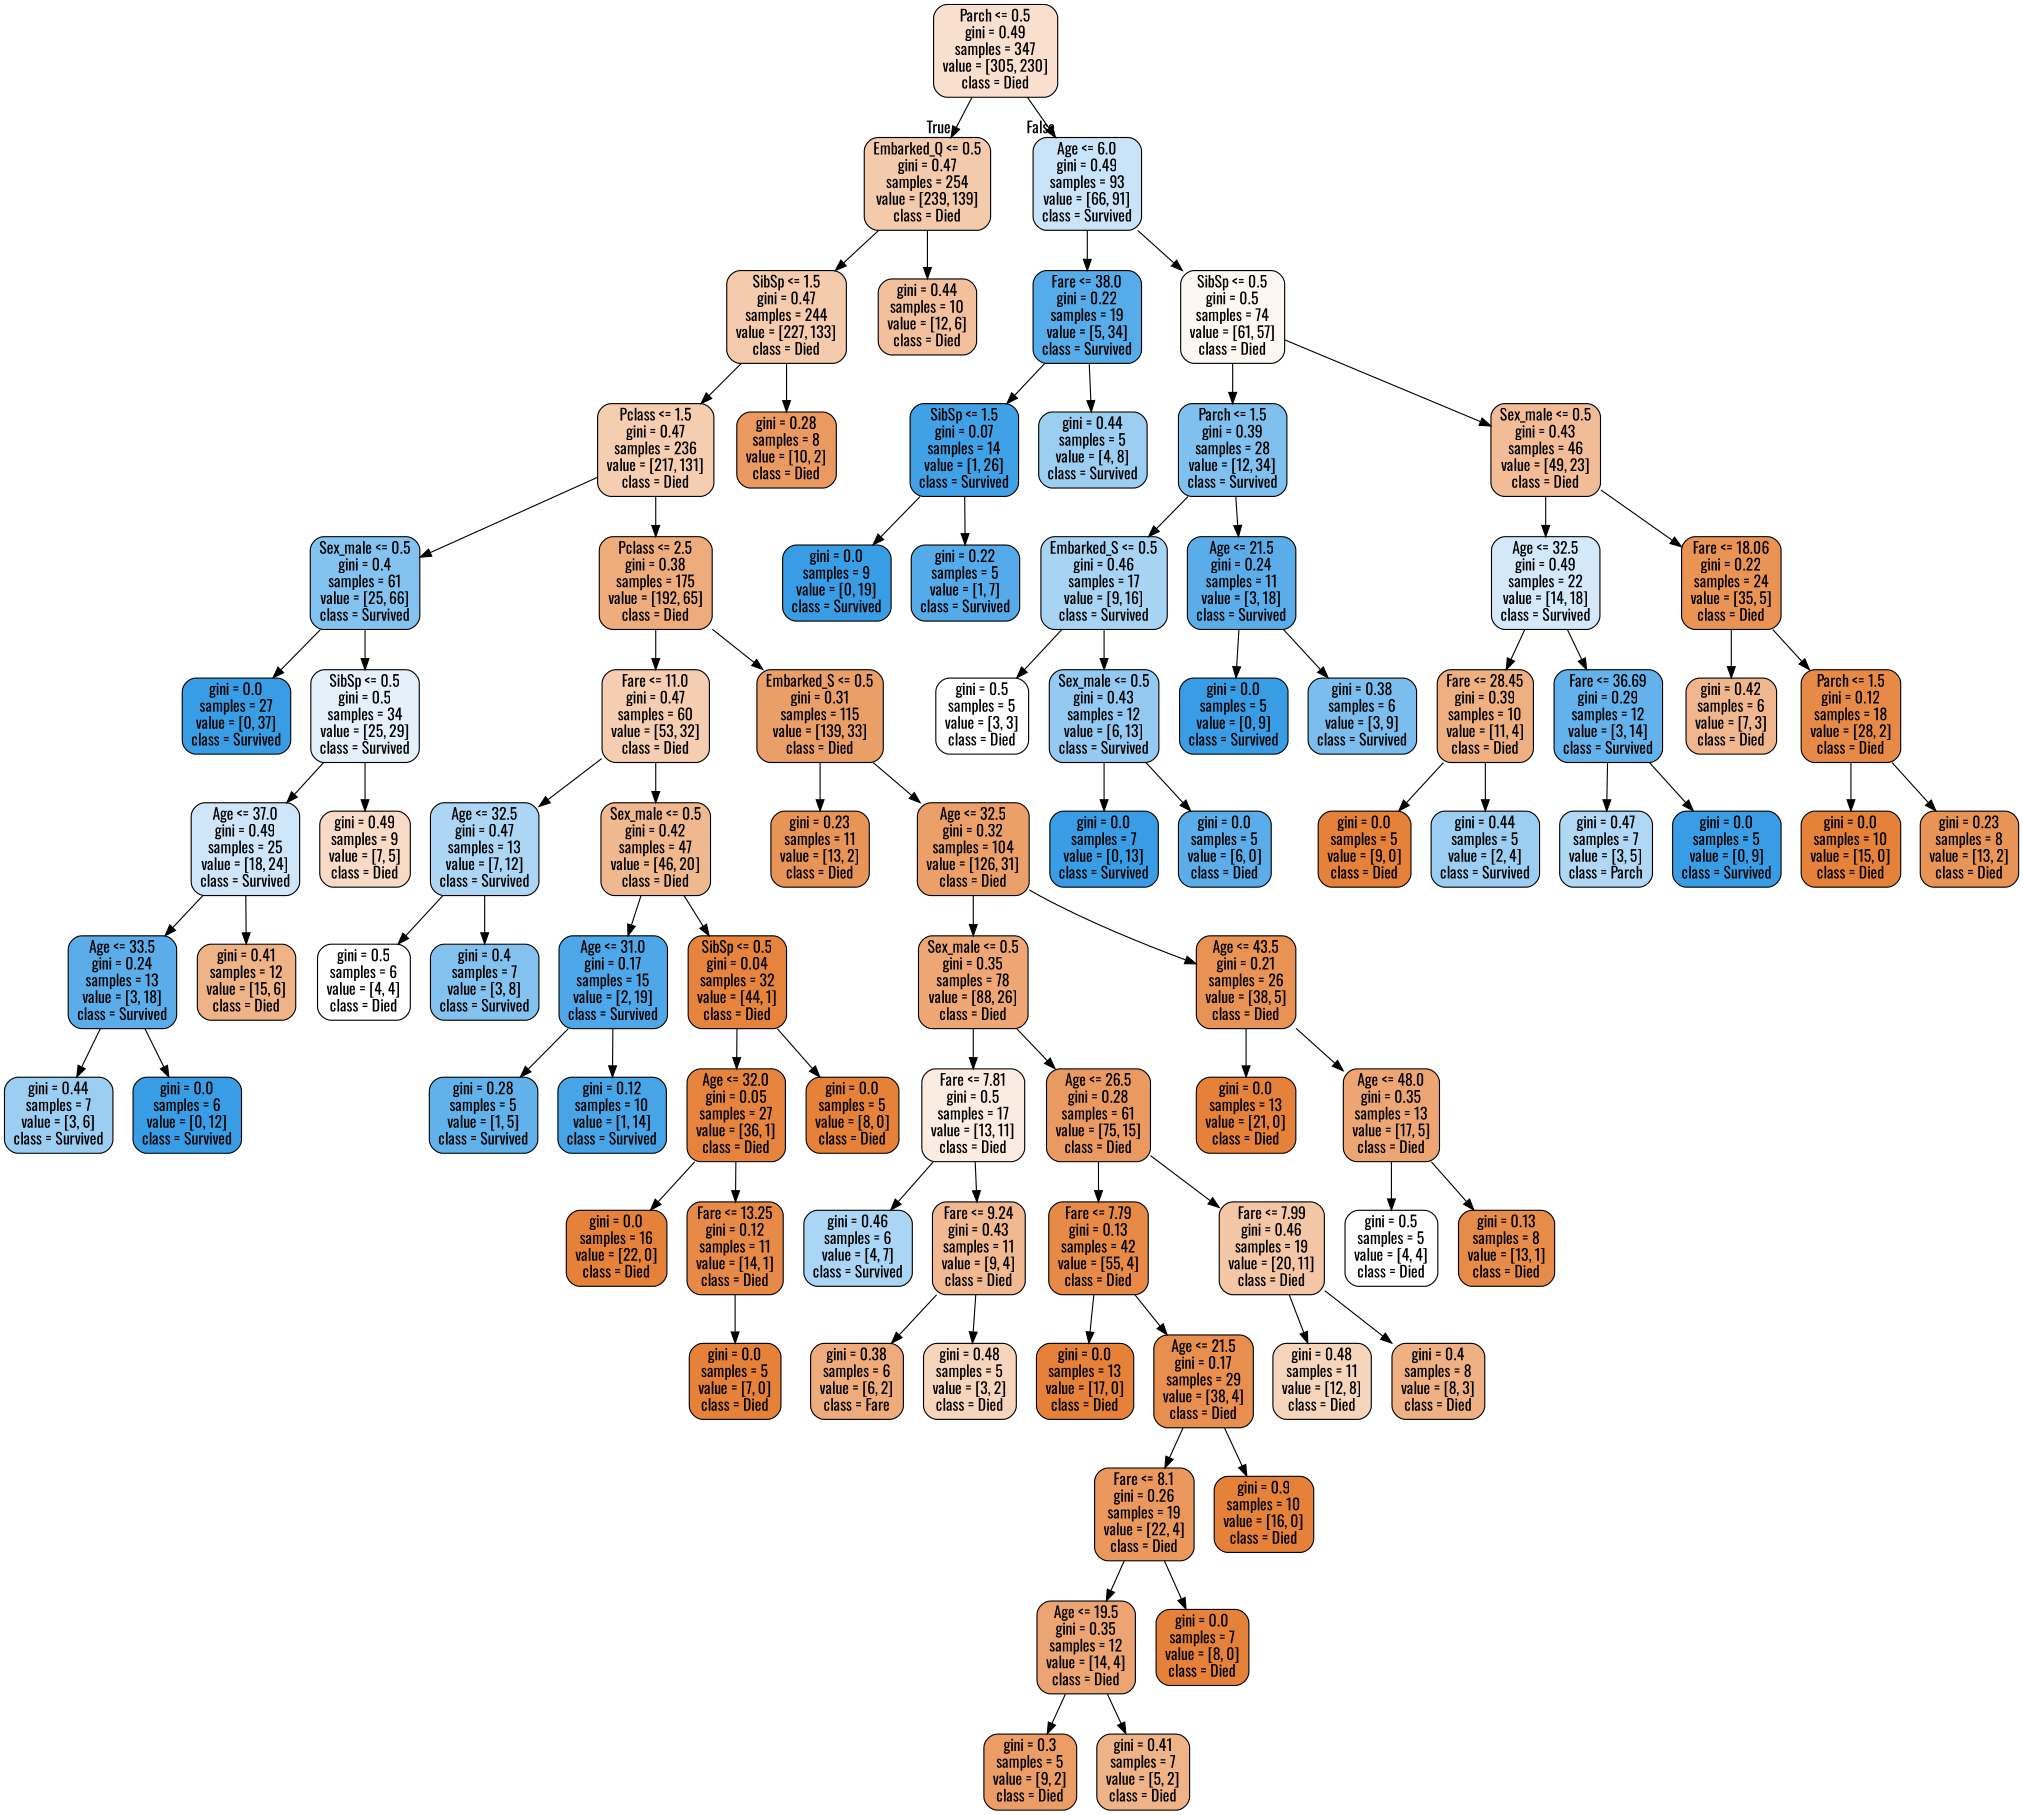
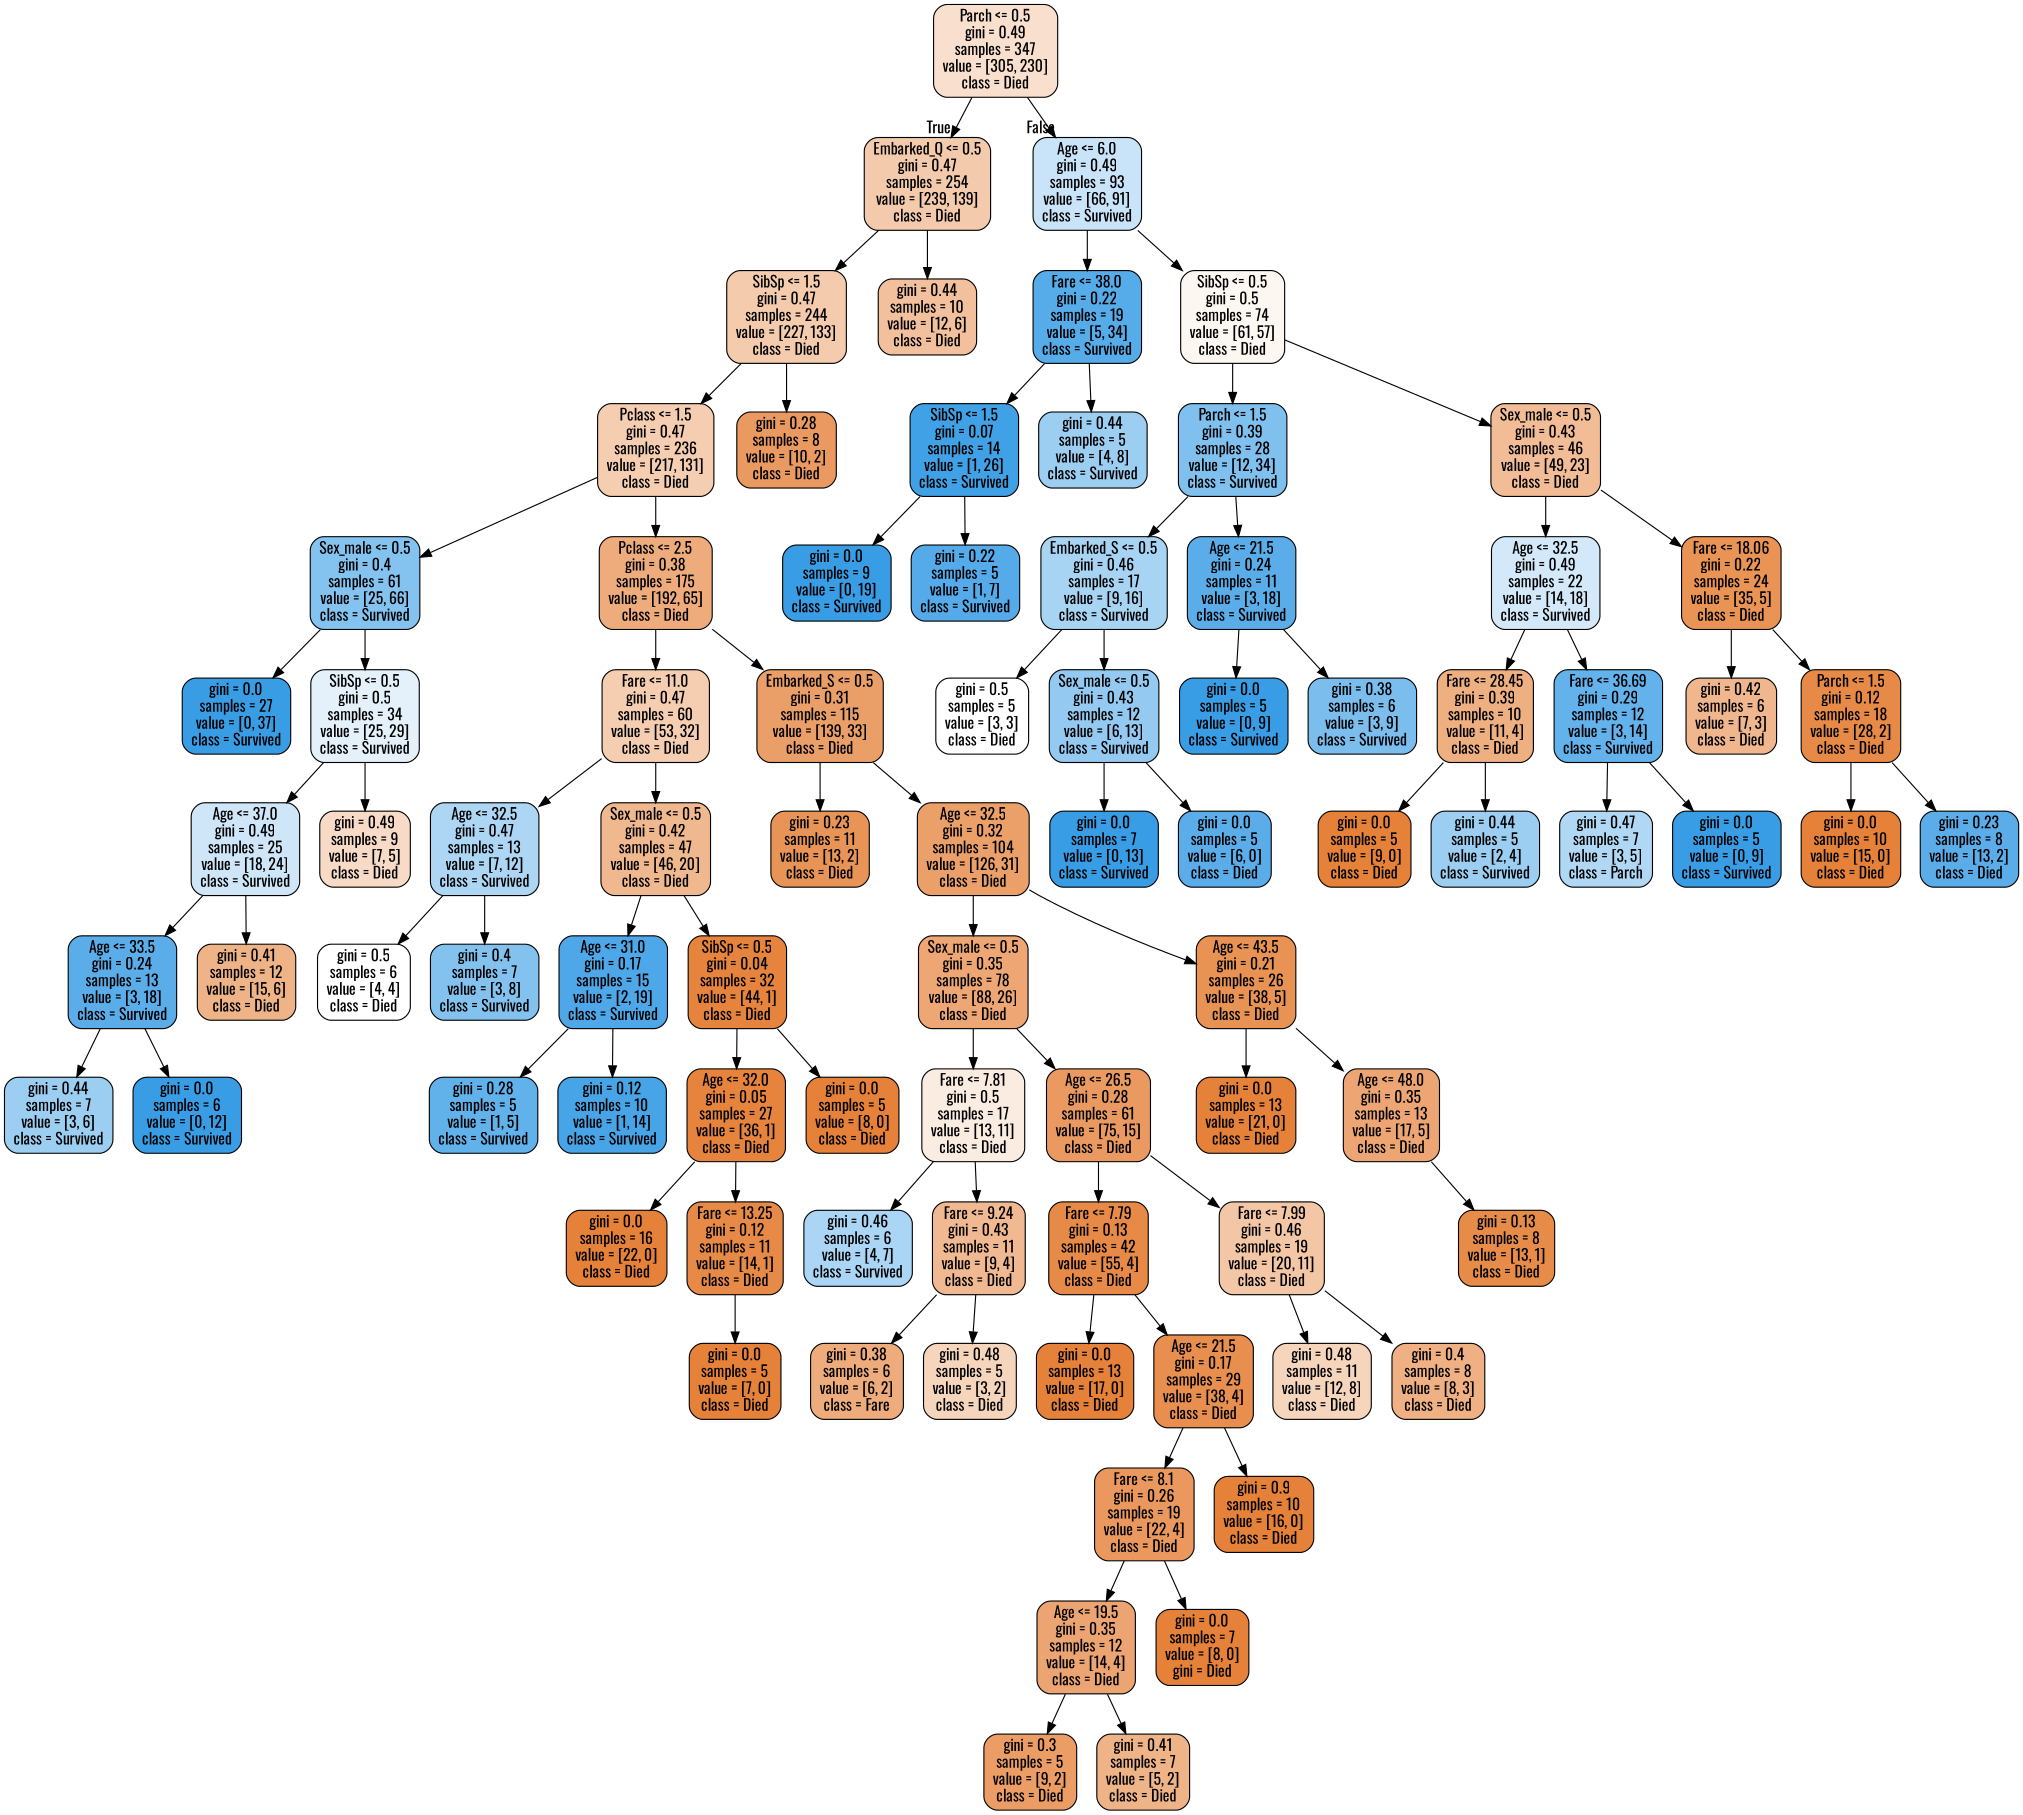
node "gini = 0.23 samples = 8 value = [13, 2] class = Died": fillcolor #e99457 -> #5aade9
node "gini = 0.5 samples = 5 value = [4, 4] class = Died": removed
node "gini = 0.0 samples = 7 value = [8, 0] class = Died": label "gini = 0.0 samples = 7 value = [8, 0] class = Died" -> "gini = 0.0 samples = 7 value = [8, 0] gini = Died"
